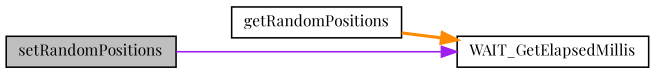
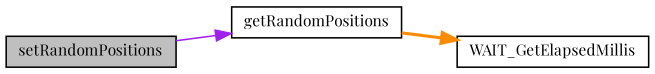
edge "setRandomPositions" -> "WAIT_GetElapsedMillis": now "setRandomPositions" -> "getRandomPositions"
